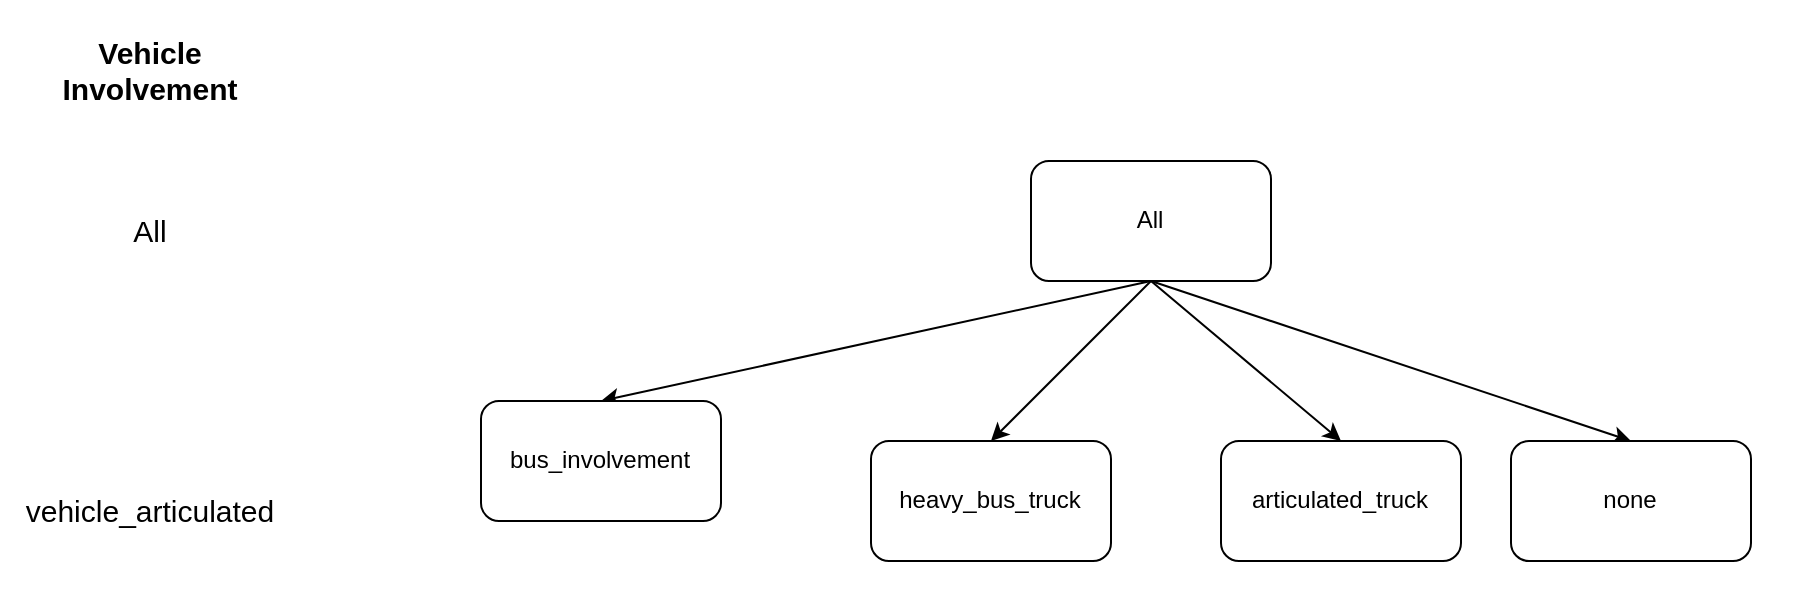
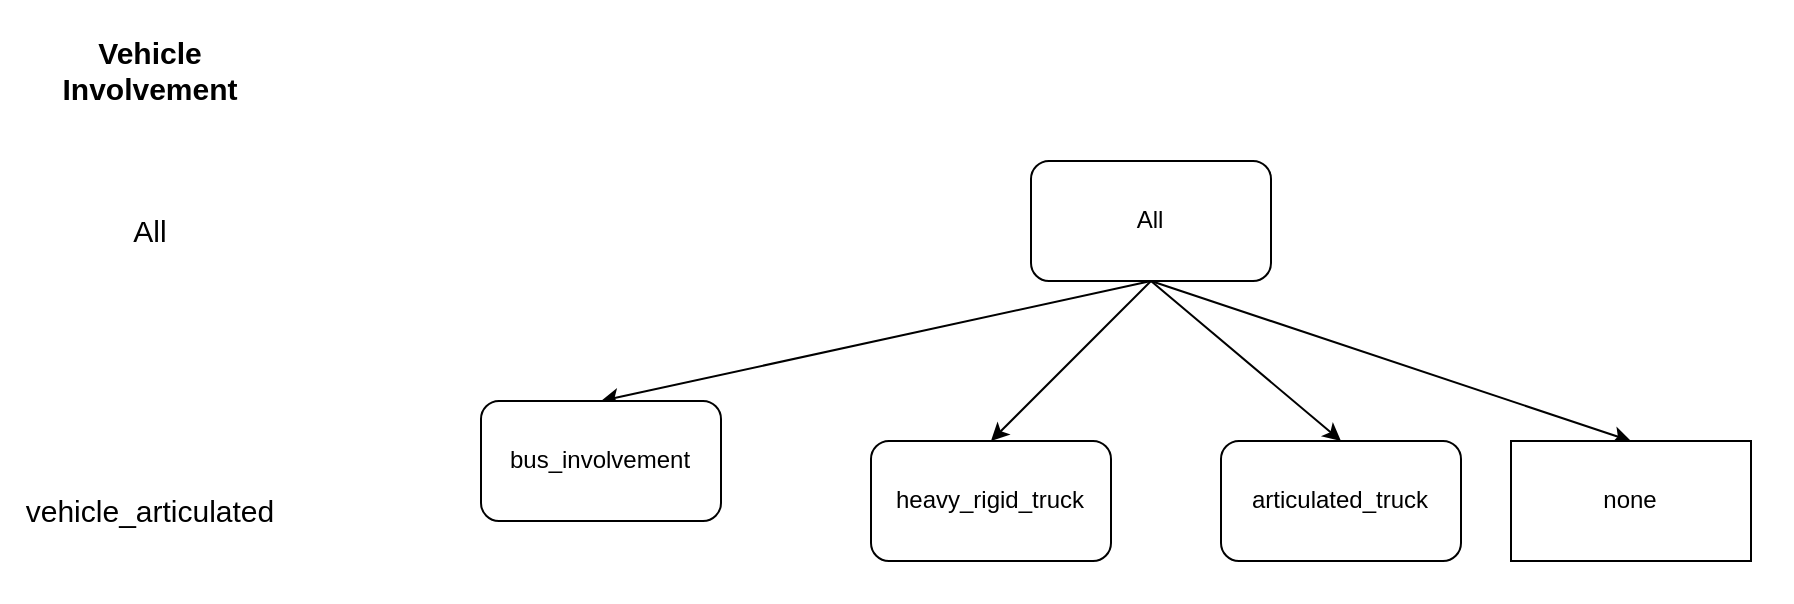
node "heavy_bus_truck": label "heavy_bus_truck" -> "heavy_rigid_truck"
node "none": shape rounded rectangle -> rectangle
